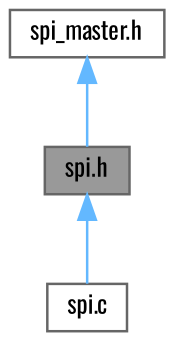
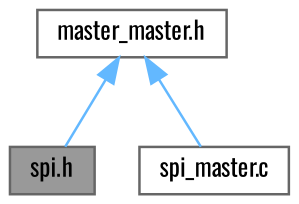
node "spi_master.h": label "spi_master.h" -> "master_master.h"
node "spi_master.c": added
node "spi.c": removed
